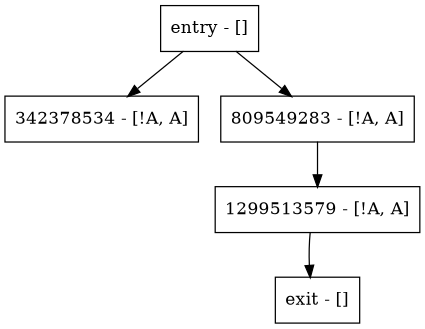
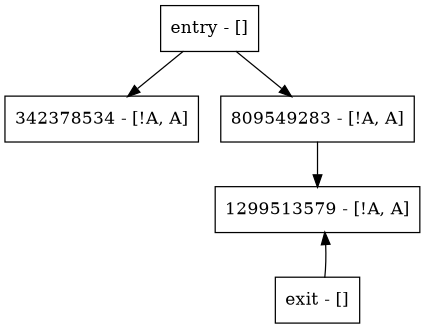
edge "1299513579 - [!A, A]" -> "exit - []": reversed
